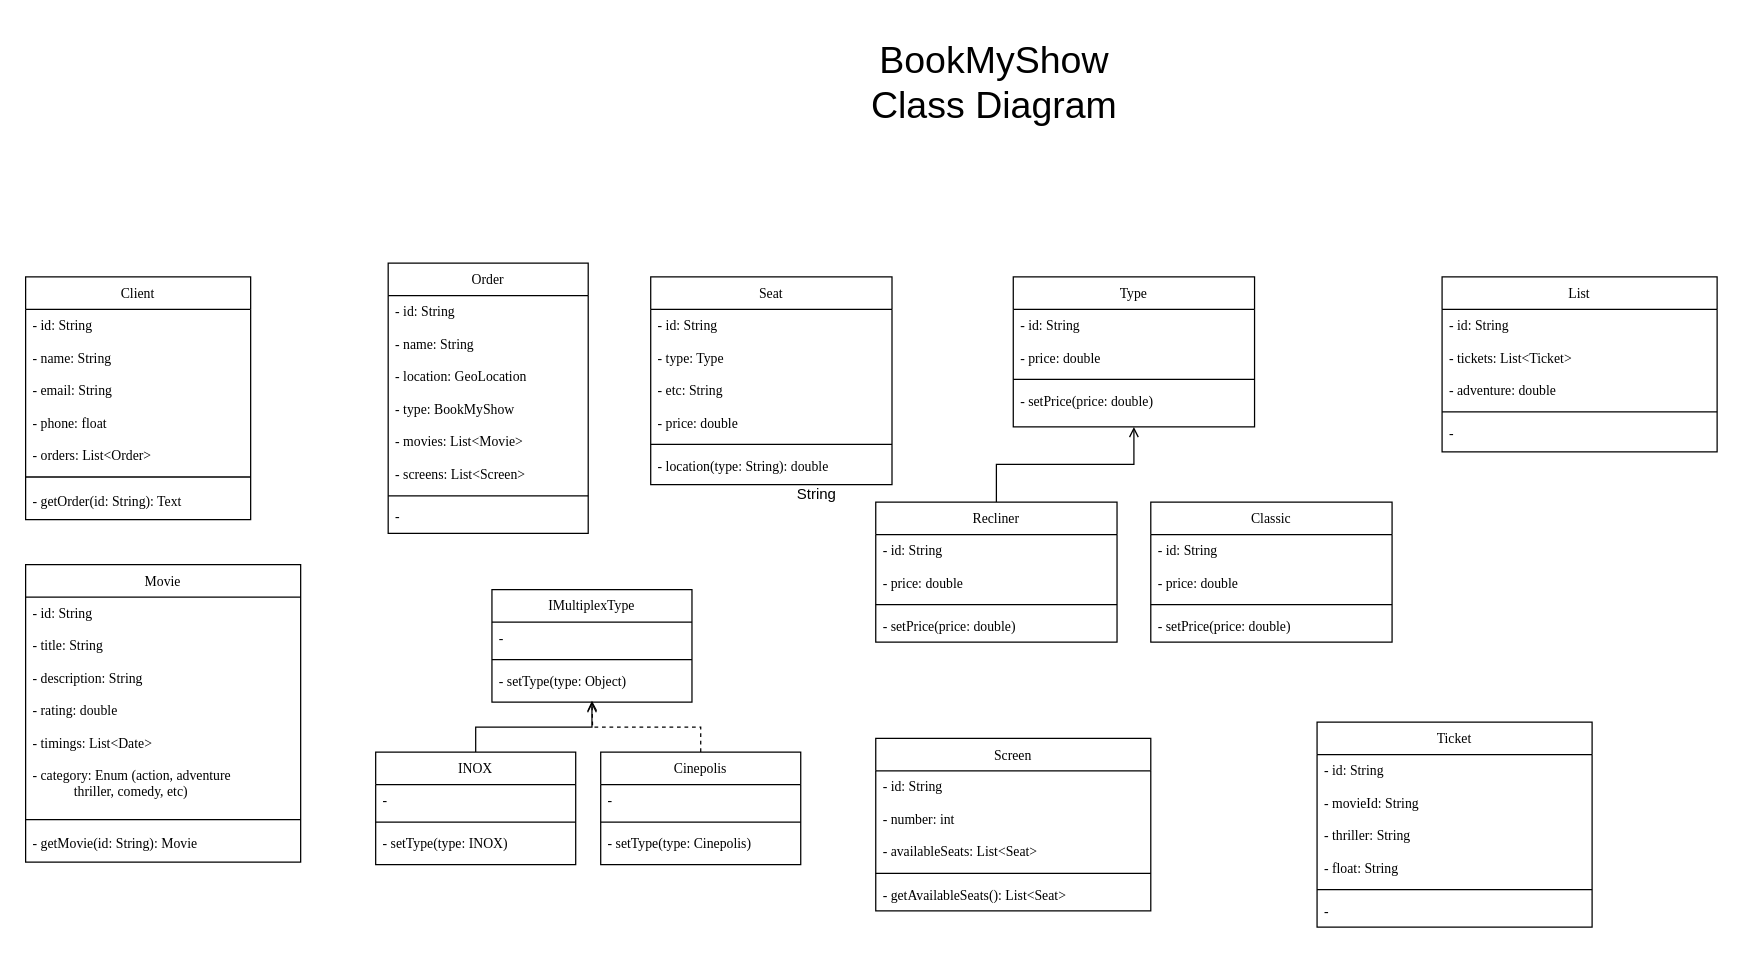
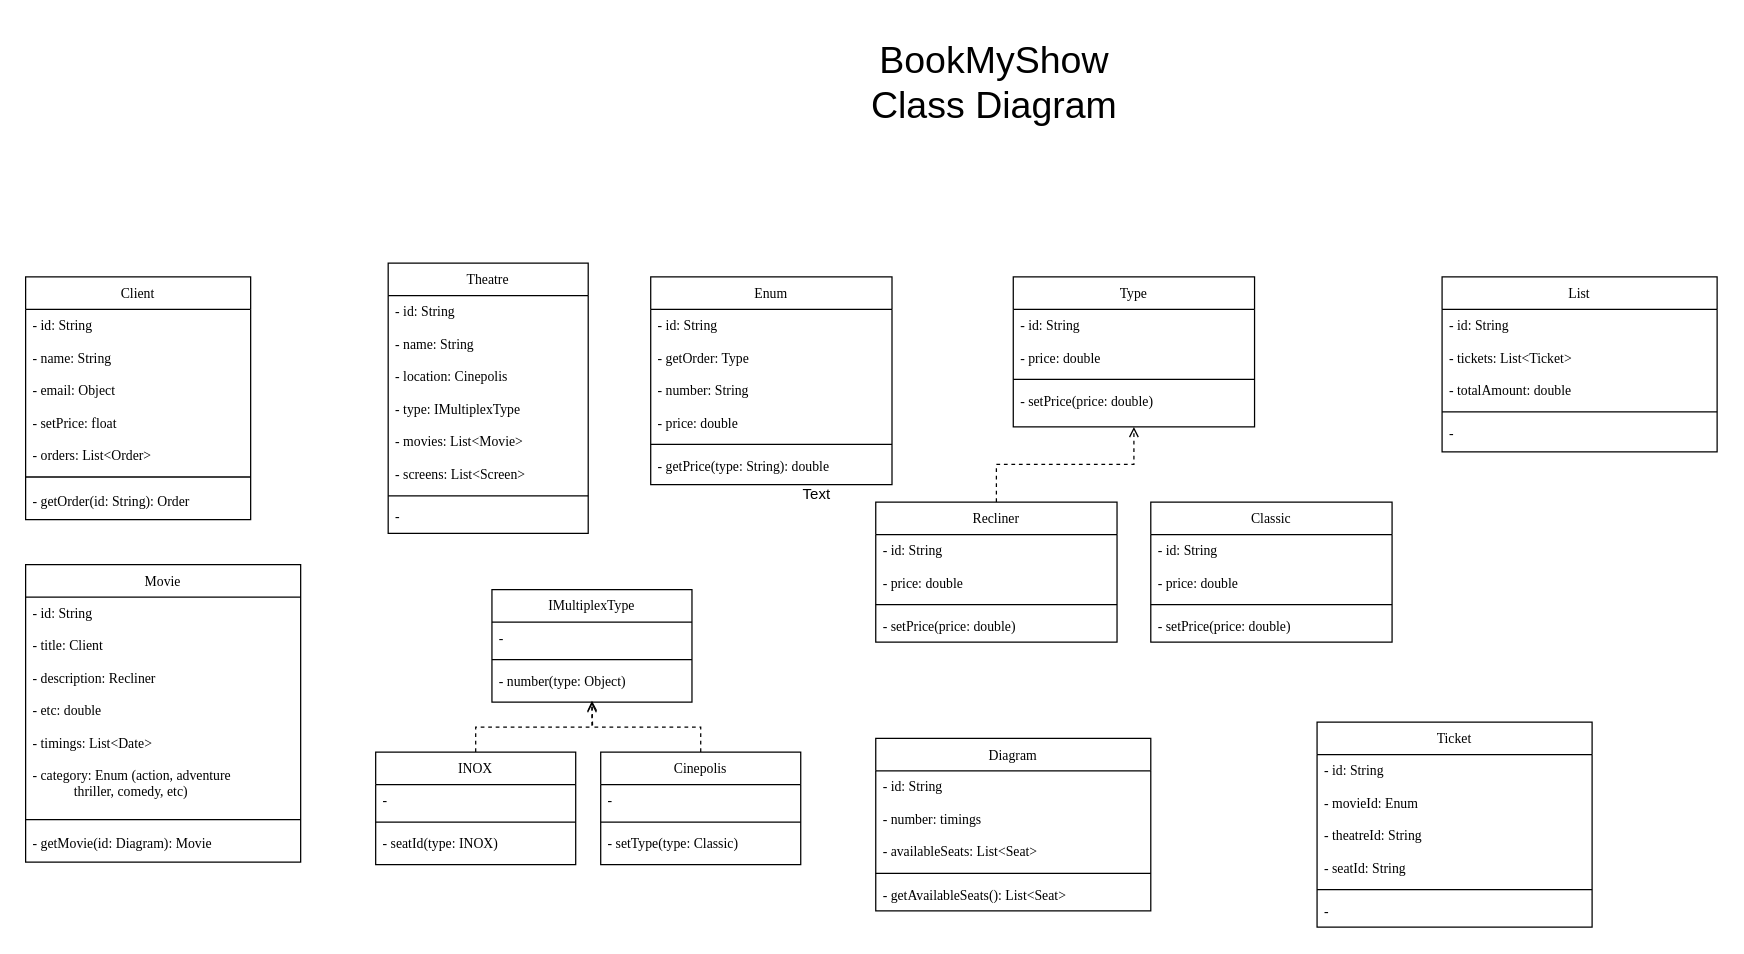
node "Order": label "Order" -> "Theatre"
node "Seat": label "Seat" -> "Enum"
node "- type: Type": label "- type: Type" -> "- getOrder: Type"
node "- location: GeoLocation": label "- location: GeoLocation" -> "- location: Cinepolis"
node "- email: String": label "- email: String" -> "- email: Object"
node "- etc: String": label "- etc: String" -> "- number: String"
node "- adventure: double": label "- adventure: double" -> "- totalAmount: double"
node "- type: BookMyShow": label "- type: BookMyShow" -> "- type: IMultiplexType"
node "- phone: float": label "- phone: float" -> "- setPrice: float"
edge "Recliner" -> "Type": style solid -> dashed
node "- location(type: String): double": label "- location(type: String): double" -> "- getPrice(type: String): double"
node "String": label "String" -> "Text"
node "- getOrder(id: String): Text": label "- getOrder(id: String): Text" -> "- getOrder(id: String): Order"
node "- title: String": label "- title: String" -> "- title: Client"
node "- description: String": label "- description: String" -> "- description: Recliner"
node "- setType(type: Object)": label "- setType(type: Object)" -> "- number(type: Object)"
node "- rating: double": label "- rating: double" -> "- etc: double"
edge "INOX" -> "IMultiplexType": style solid -> dashed
node "Screen": label "Screen" -> "Diagram"
node "- movieId: String": label "- movieId: String" -> "- movieId: Enum"
node "- number: int": label "- number: int" -> "- number: timings"
node "- thriller: String": label "- thriller: String" -> "- theatreId: String"
node "- getMovie(id: String): Movie": label "- getMovie(id: String): Movie" -> "- getMovie(id: Diagram): Movie"
node "- setType(type: INOX)": label "- setType(type: INOX)" -> "- seatId(type: INOX)"
node "- setType(type: Cinepolis)": label "- setType(type: Cinepolis)" -> "- setType(type: Classic)"
node "- float: String": label "- float: String" -> "- seatId: String"
